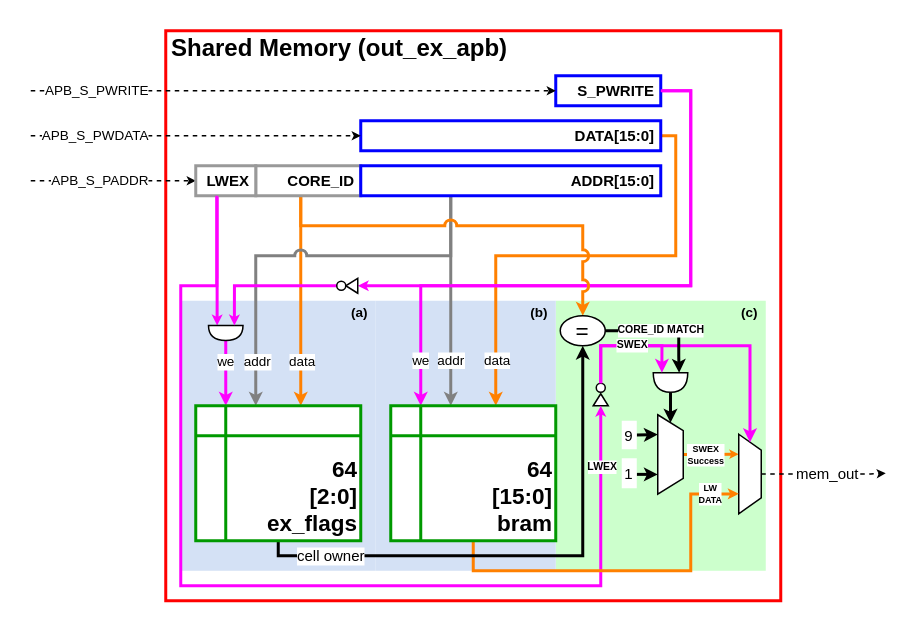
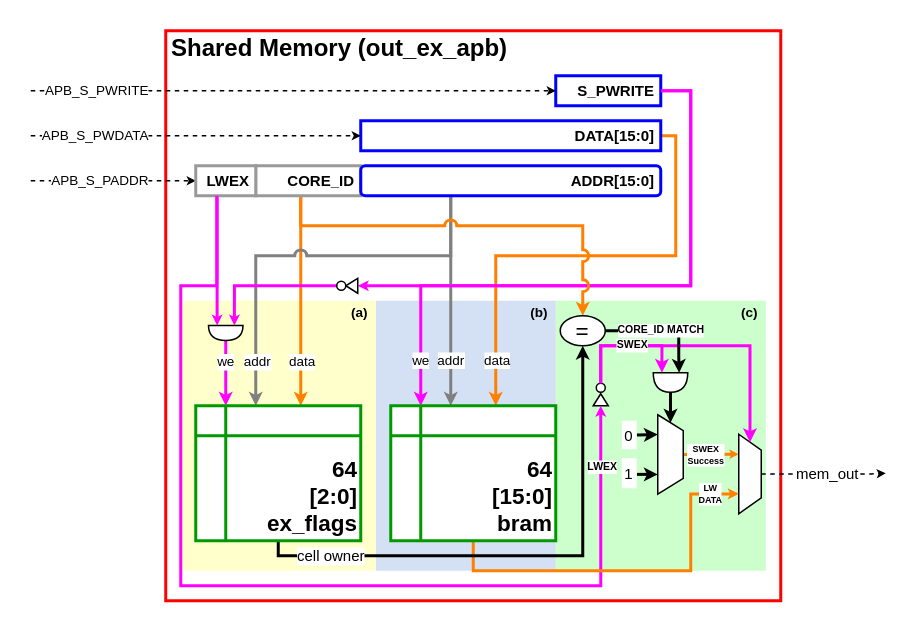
node "ADDR[15:0]": shape rectangle -> rounded rectangle
node "(a)": fillcolor #d4e1f5 -> #ffffcc
node "9": label "9" -> "0"
